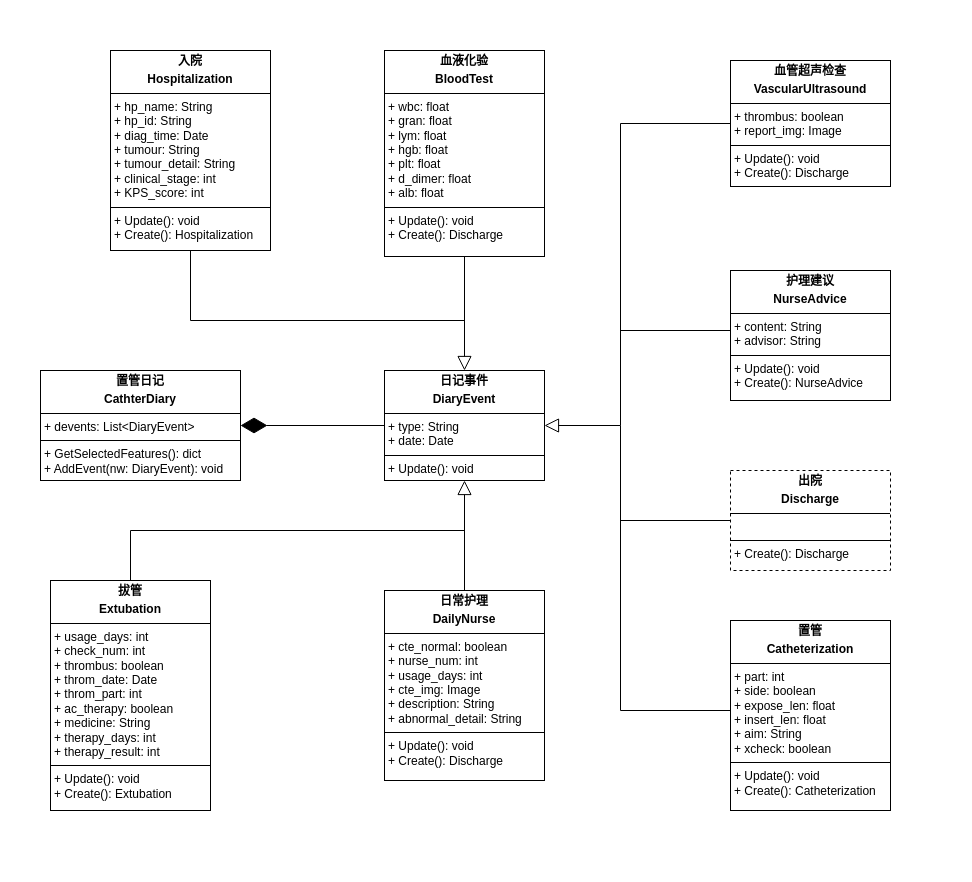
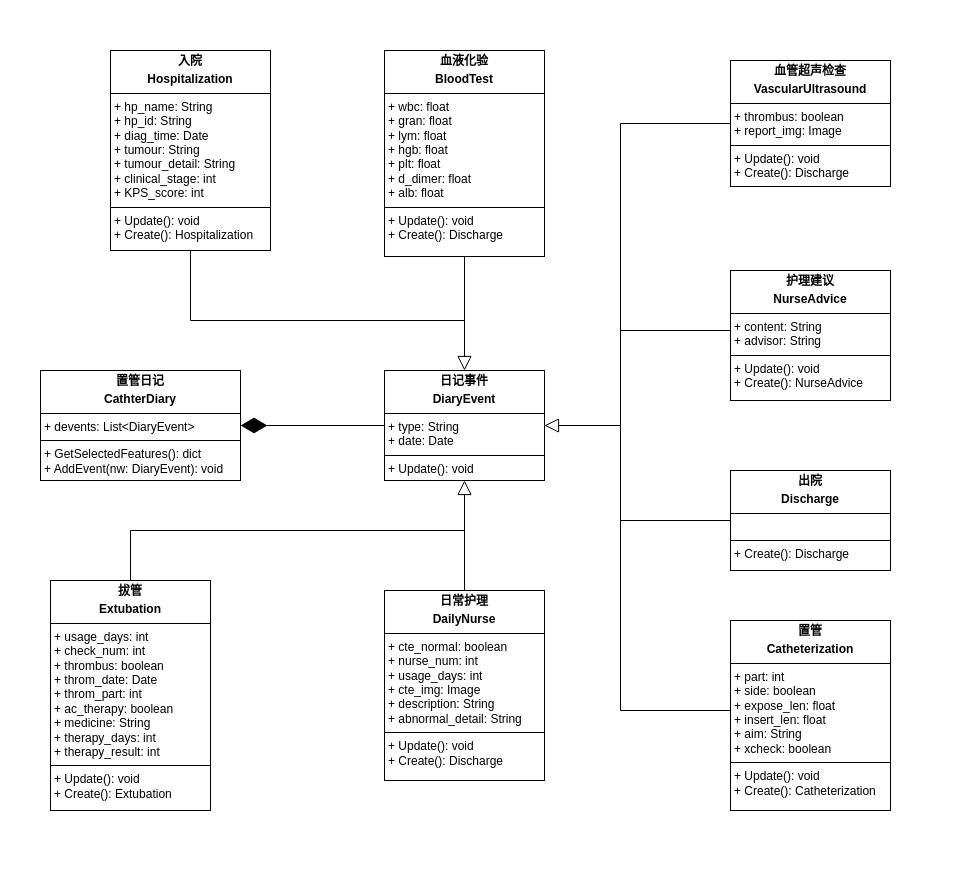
node "出院 Discharge + Create(): Discharge": style dashed -> solid
